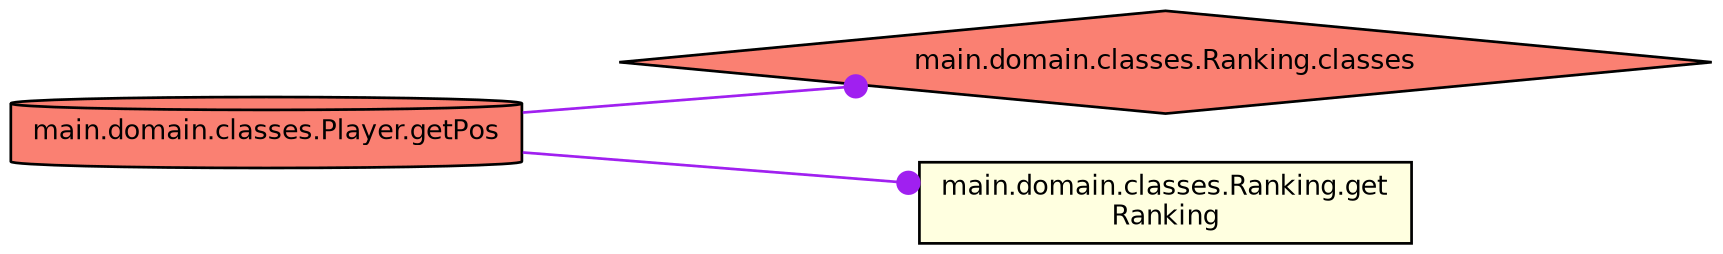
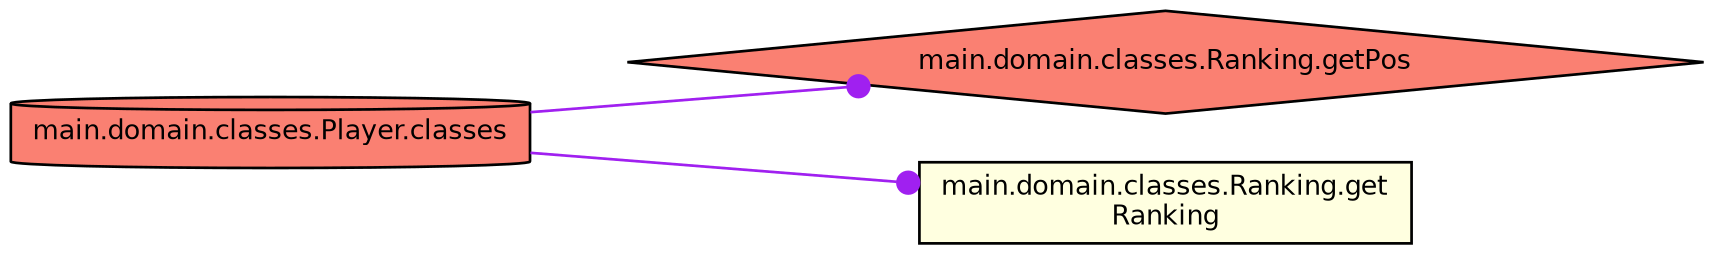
node "main.domain.classes.Ranking.classes": label "main.domain.classes.Ranking.classes" -> "main.domain.classes.Ranking.getPos"
node "main.domain.classes.Player.getPos": label "main.domain.classes.Player.getPos" -> "main.domain.classes.Player.classes"
